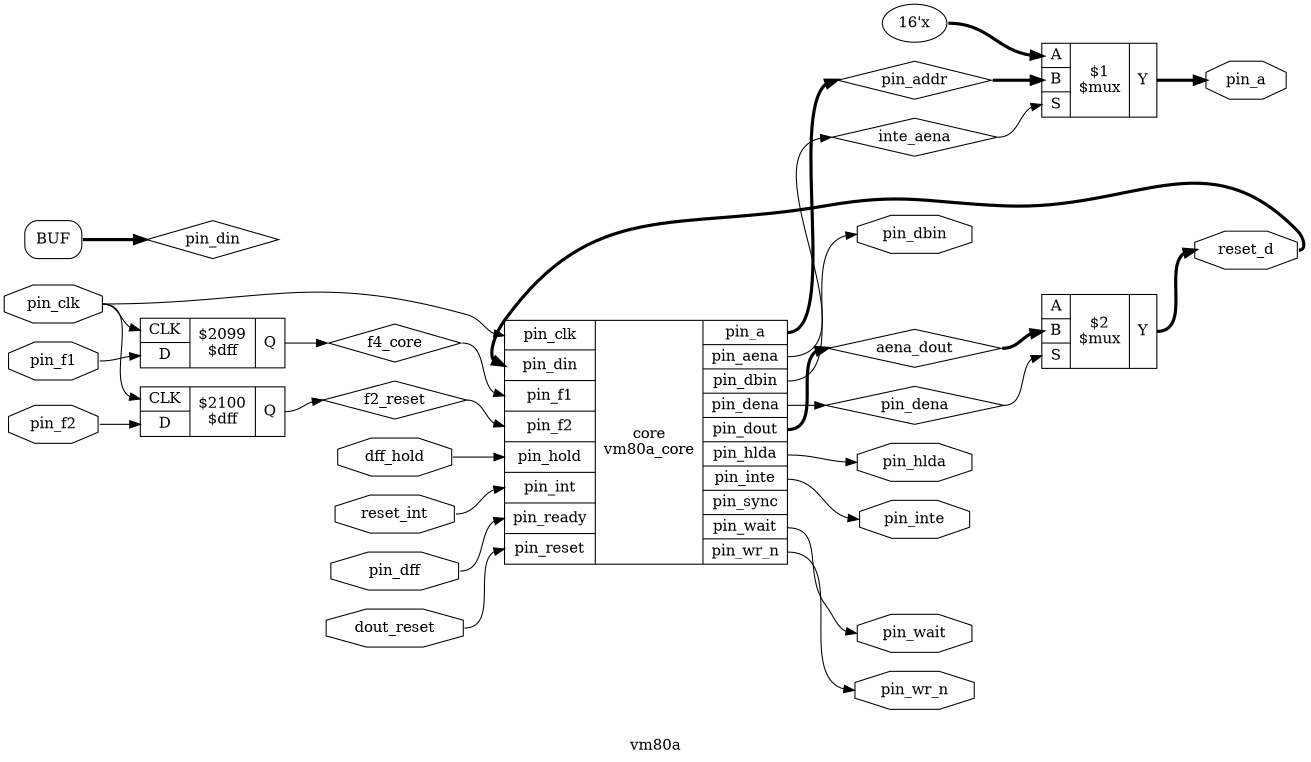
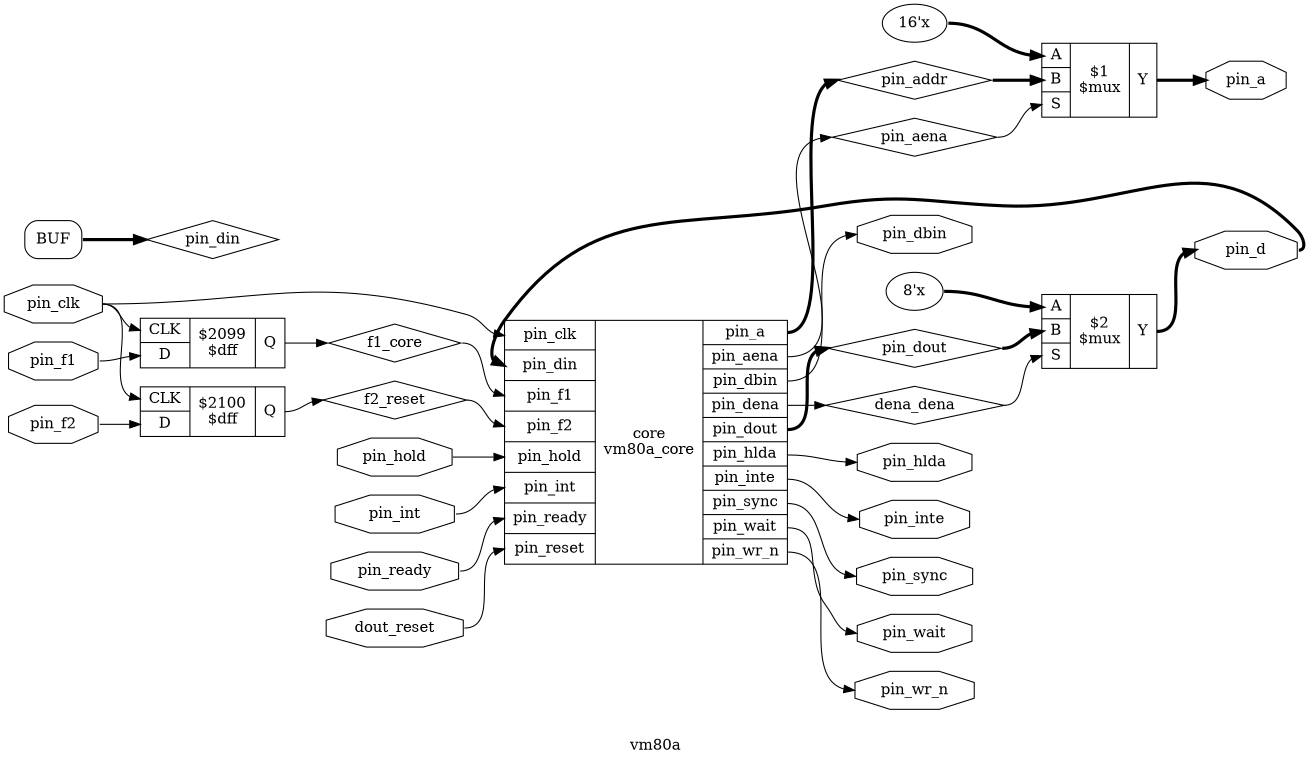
node "inte_aena": label "inte_aena" -> "pin_aena"
node "reset_d": label "reset_d" -> "pin_d"
node "8'x": added
node "f4_core": label "f4_core" -> "f1_core"
node "aena_dout": label "aena_dout" -> "pin_dout"
node "pin_dena": label "pin_dena" -> "dena_dena"
node "dff_hold": label "dff_hold" -> "pin_hold"
node "reset_int": label "reset_int" -> "pin_int"
node "pin_dff": label "pin_dff" -> "pin_ready"
node "pin_sync": added
